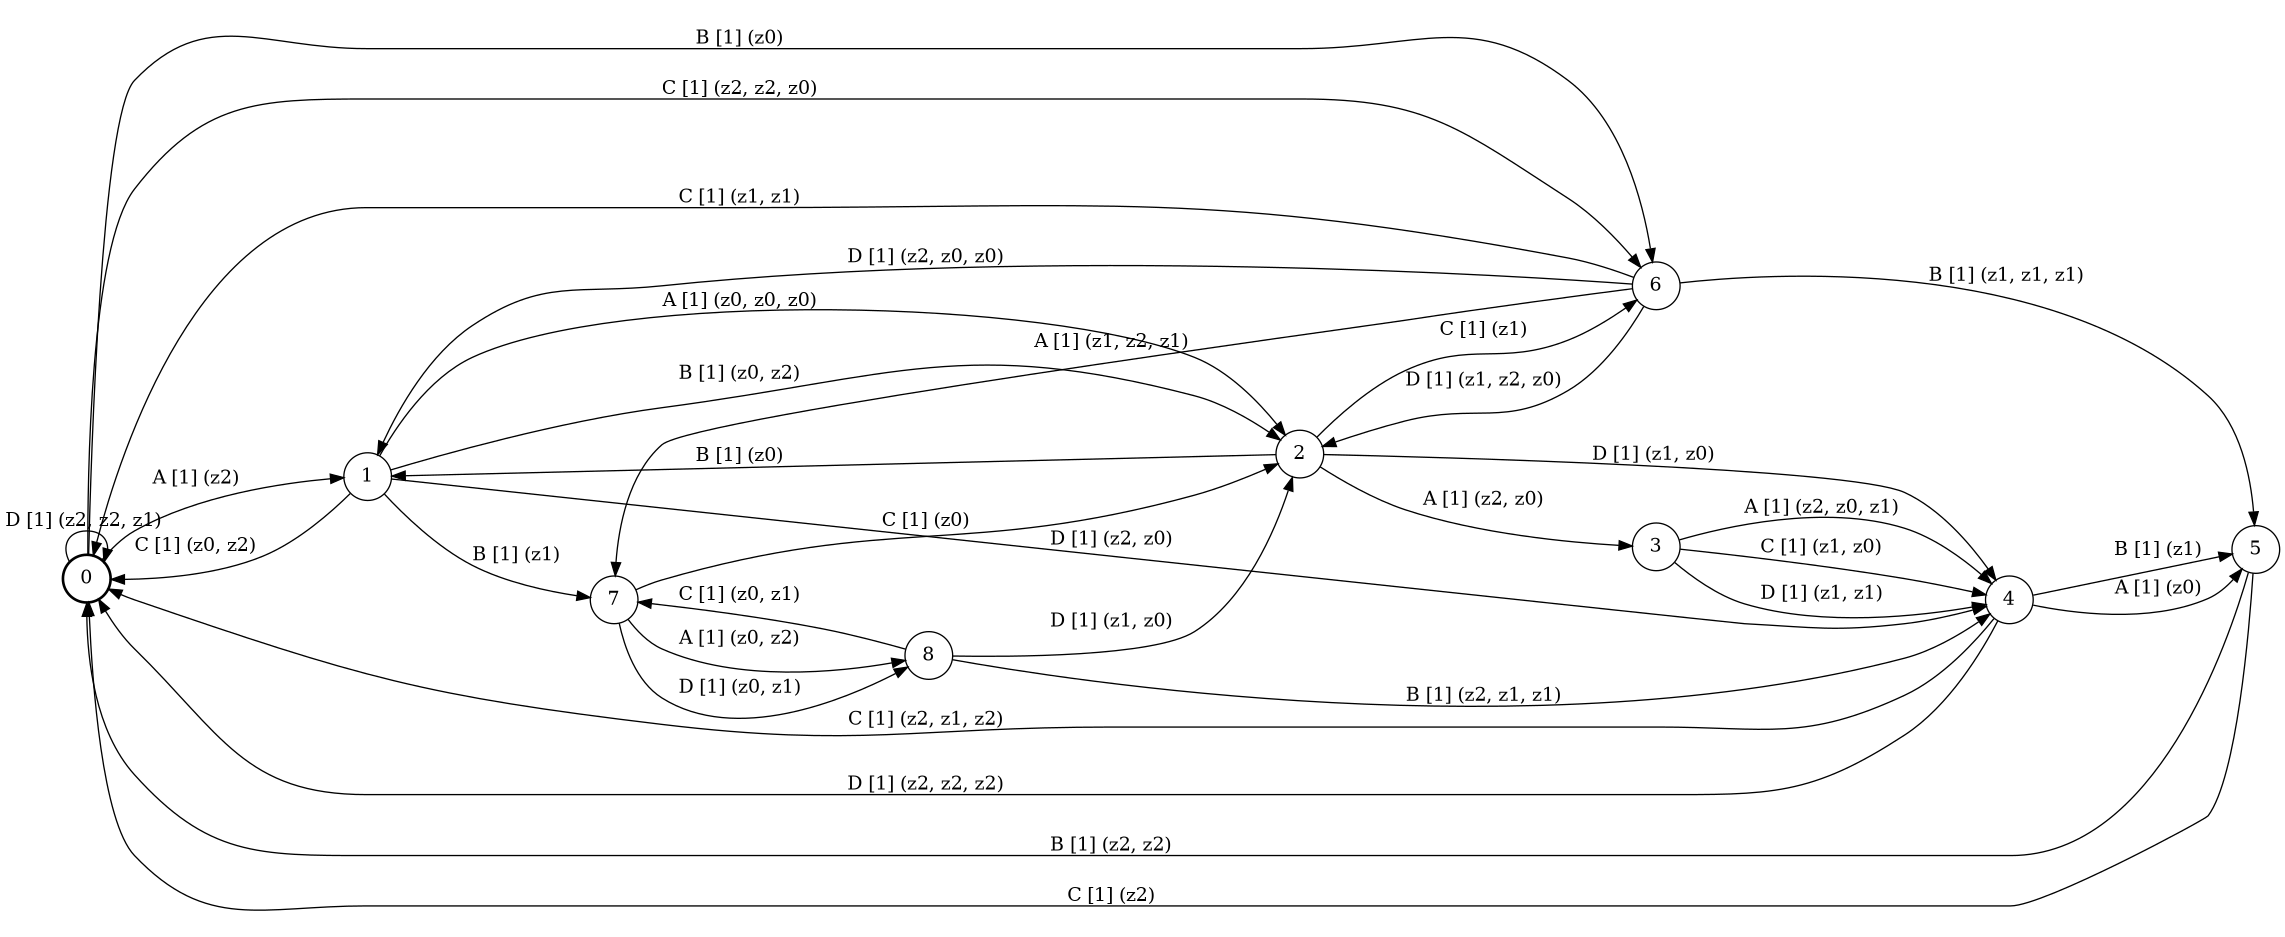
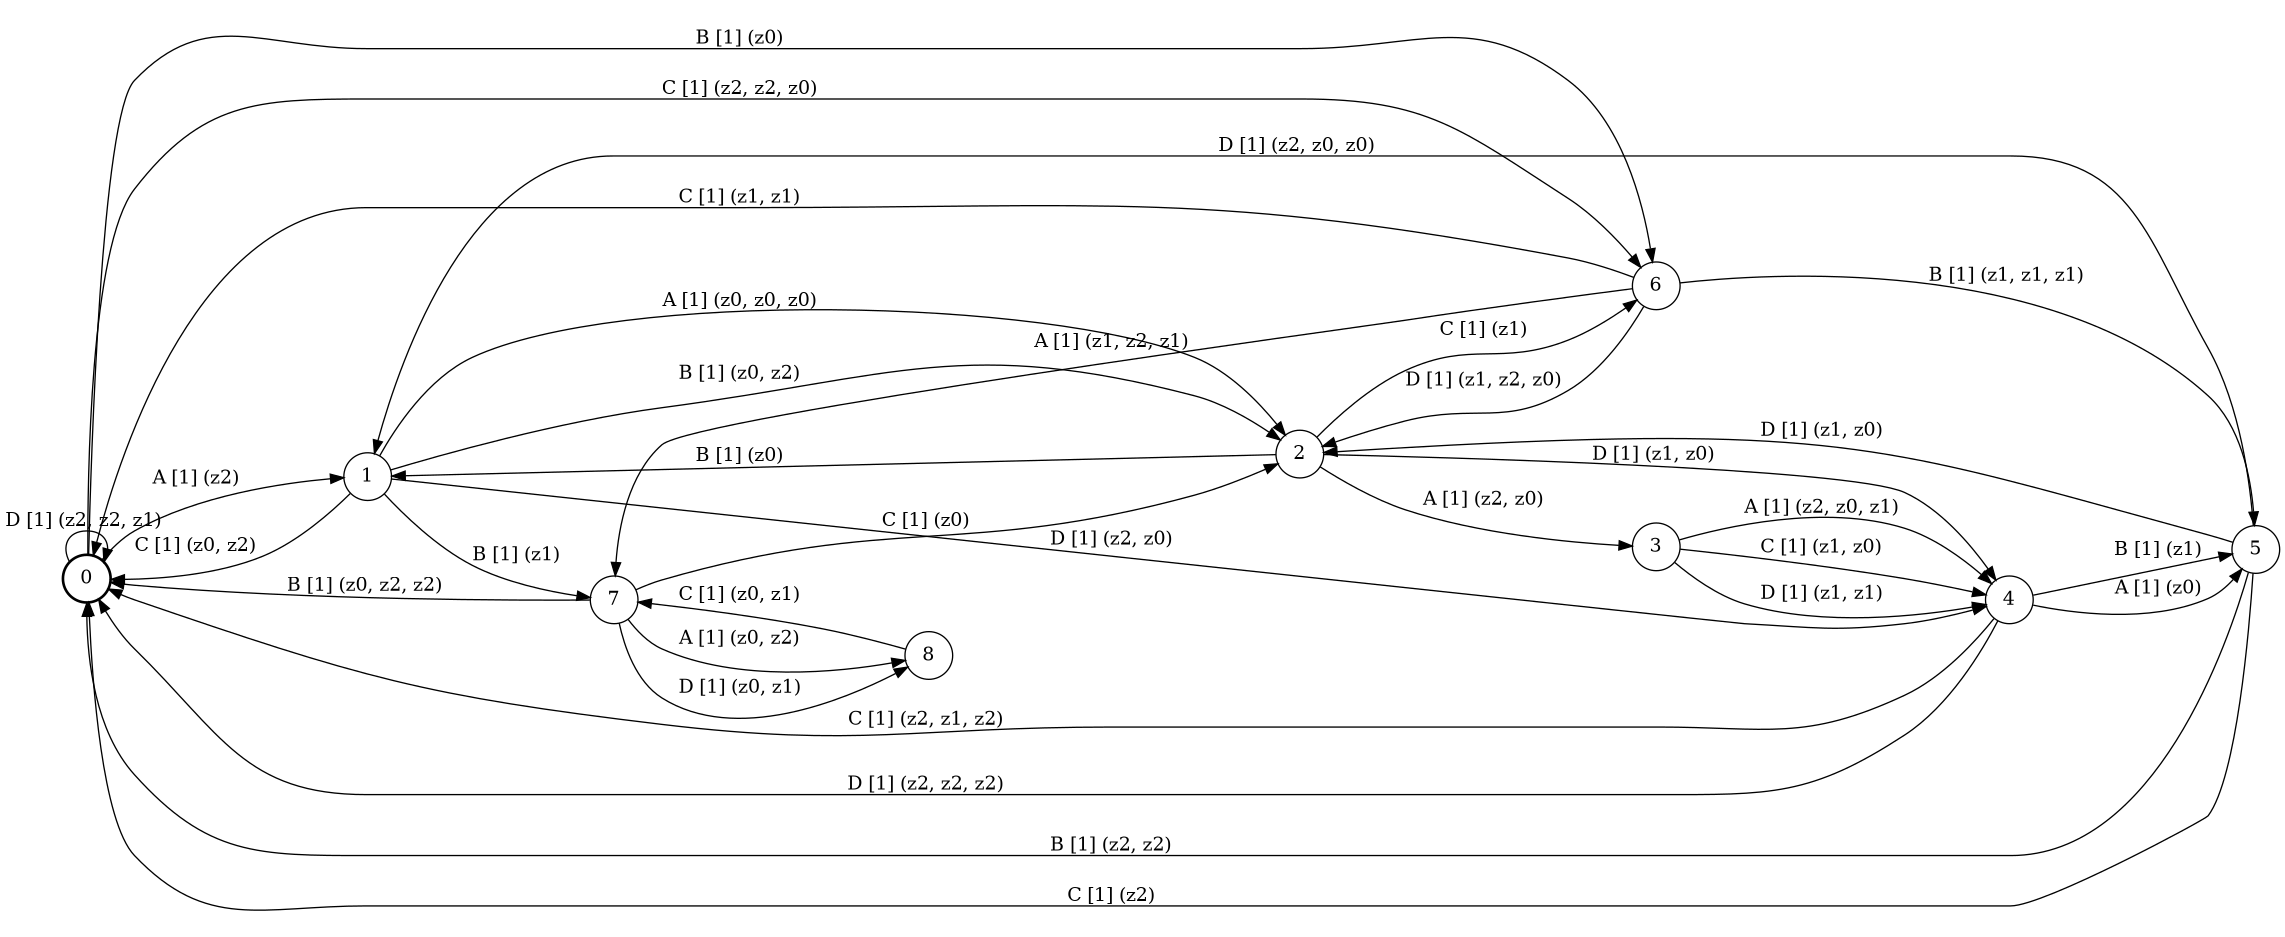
edge "6" -> "1": now "5" -> "1"
edge "7" -> "0": added, label "B [1] (z0, z2, z2)"
edge "8" -> "2": now "5" -> "2"
edge "8" -> "4": removed, label "B [1] (z2, z1, z1)"
